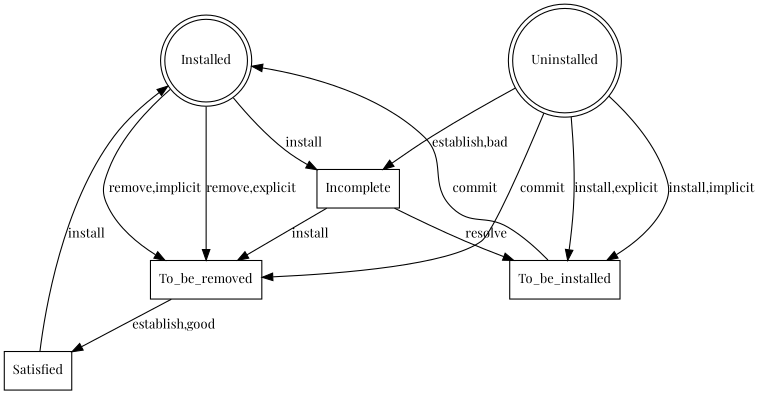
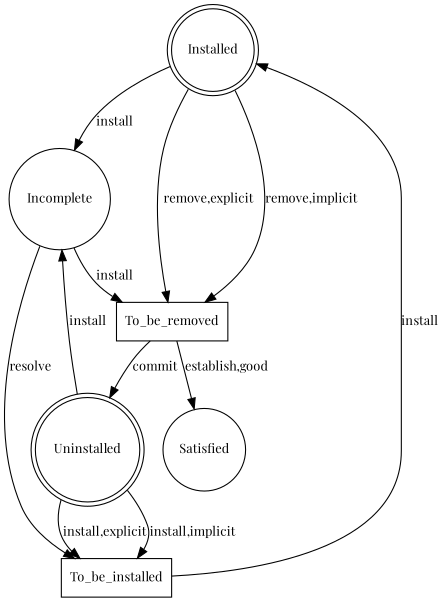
edge "Uninstalled" -> "Incomplete": label "establish,bad" -> "install"
node "Incomplete": shape box -> circle
edge "To_be_installed" -> "Installed": label "commit" -> "install"
edge "Satisfied" -> "Installed": removed, label "install"
edge "Uninstalled" -> "To_be_removed": reversed
node "Satisfied": shape box -> circle
